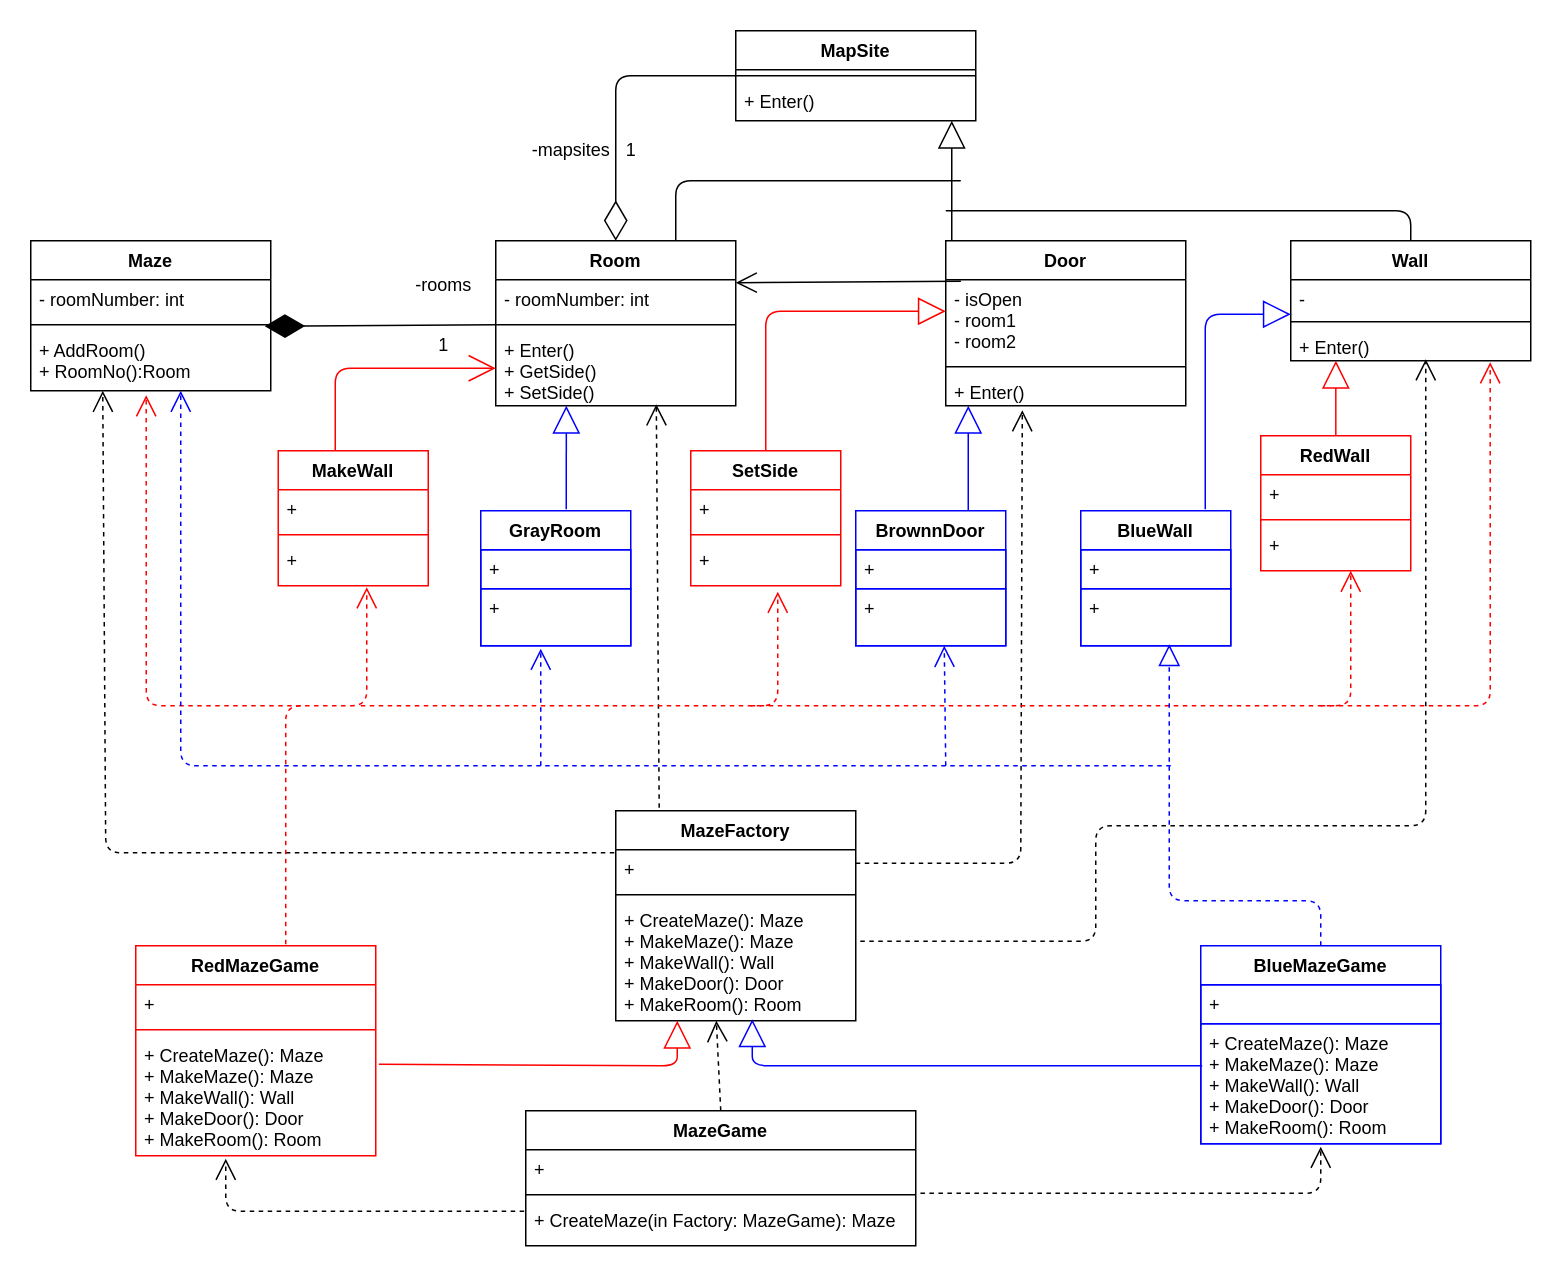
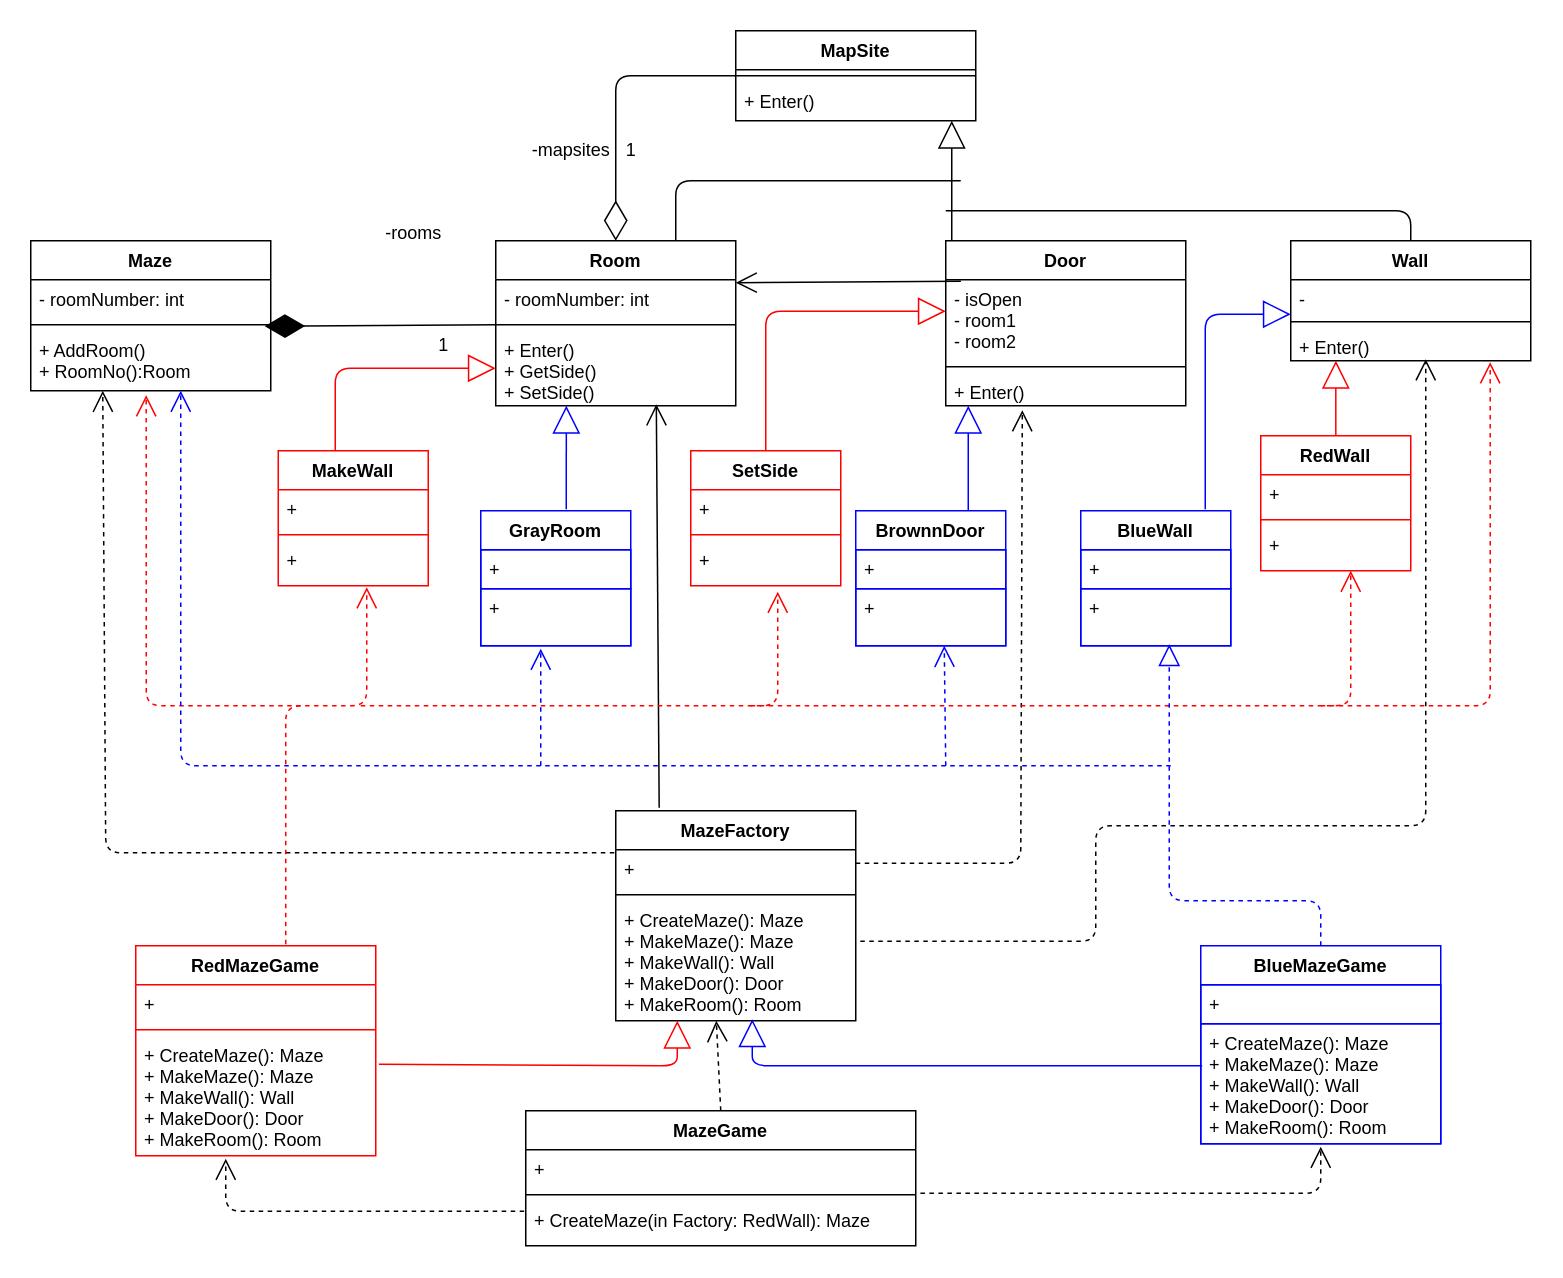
node "-rooms": moved (443, 286) -> (413, 233)
edge "MakeWall" -> "+ Enter() + GetSide() + SetSide()": arrowhead open -> block
edge "MazeFactory" -> "+ Enter() + GetSide() + SetSide()": style dashed -> solid
node "+ CreateMaze(in Factory: MazeGame): Maze": label "+ CreateMaze(in Factory: MazeGame): Maze" -> "+ CreateMaze(in Factory: RedWall): Maze"
